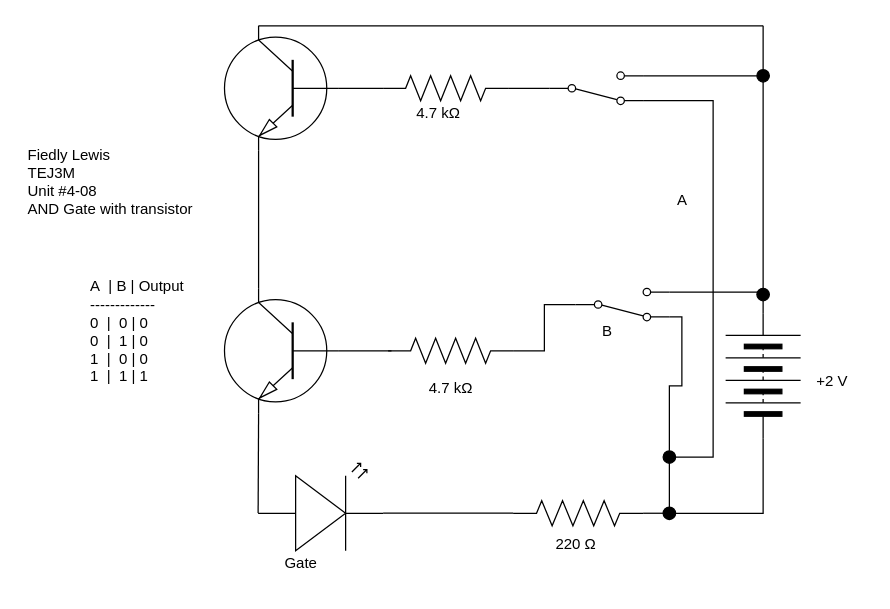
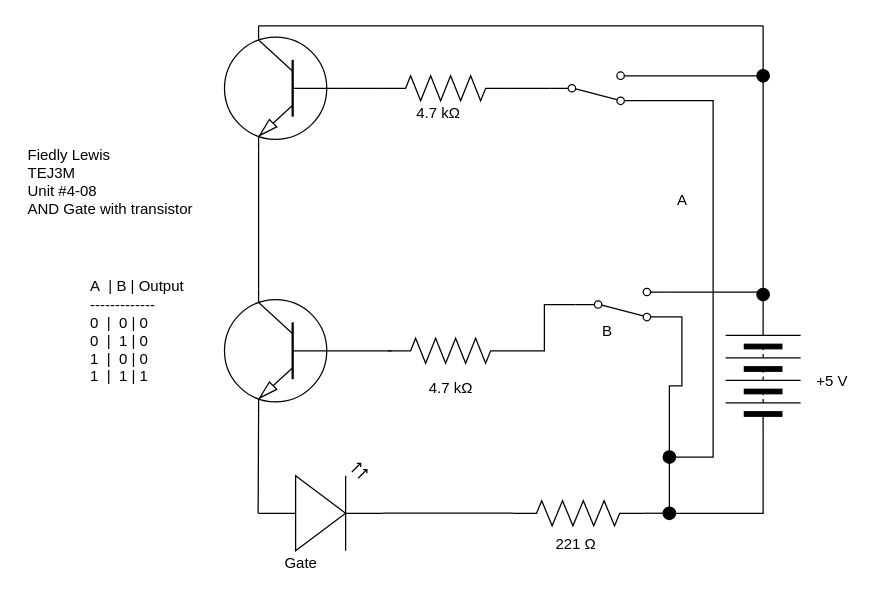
node "+2 V": label "+2 V" -> "+5 V"
node "220 Ω": label "220 Ω" -> "221 Ω"
